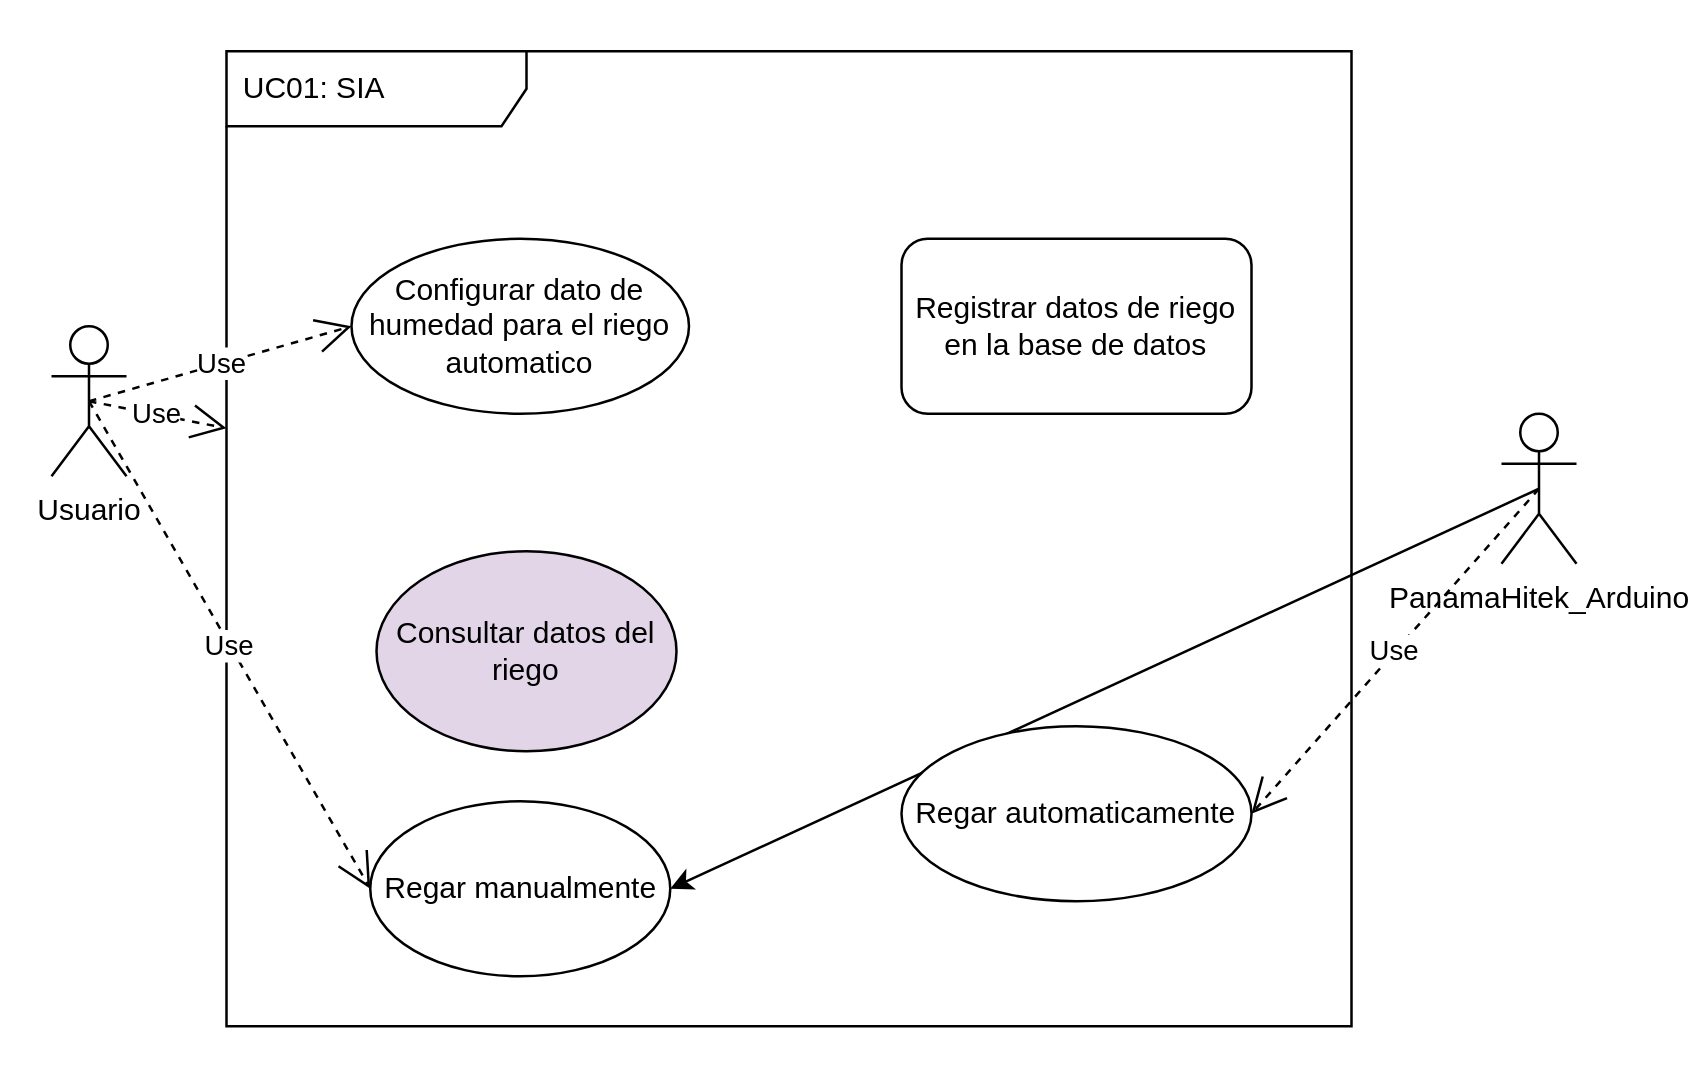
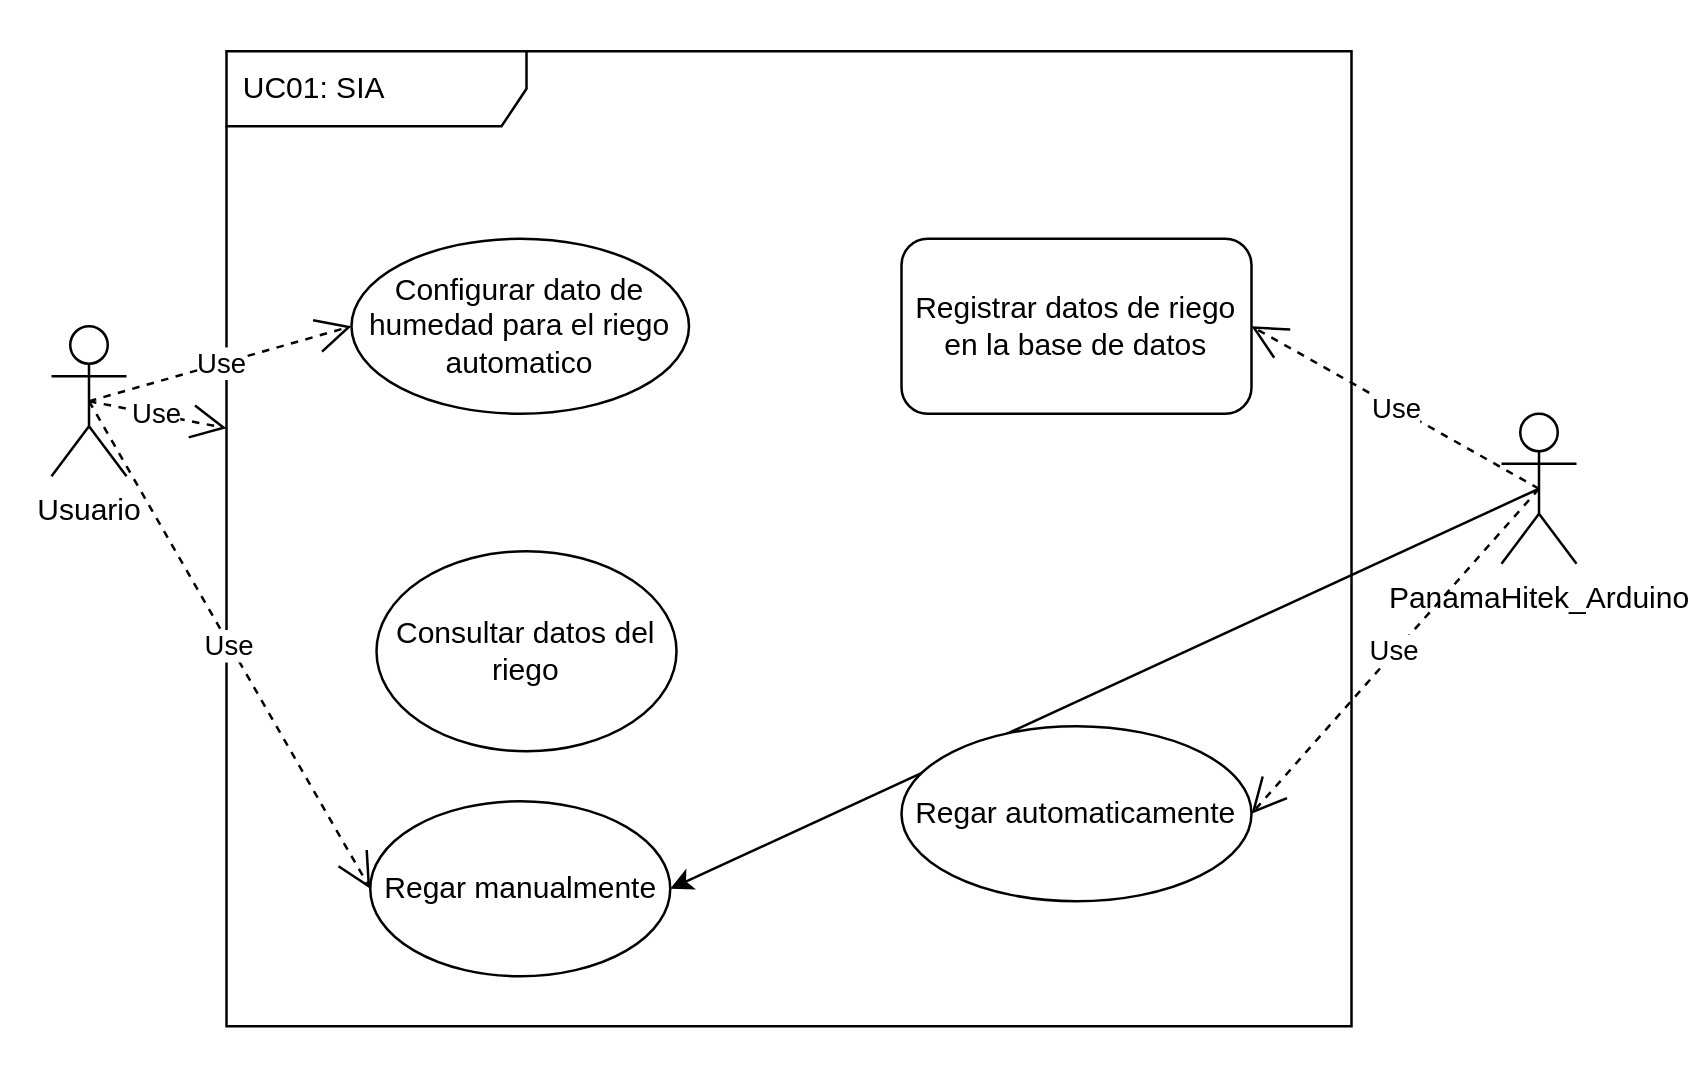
edge "PanamaHitek_Arduino" -> "Registrar datos de riego en la base de datos": added, label "Use"
node "Consultar datos del riego": fillcolor #e1d5e7 -> #ffffff
